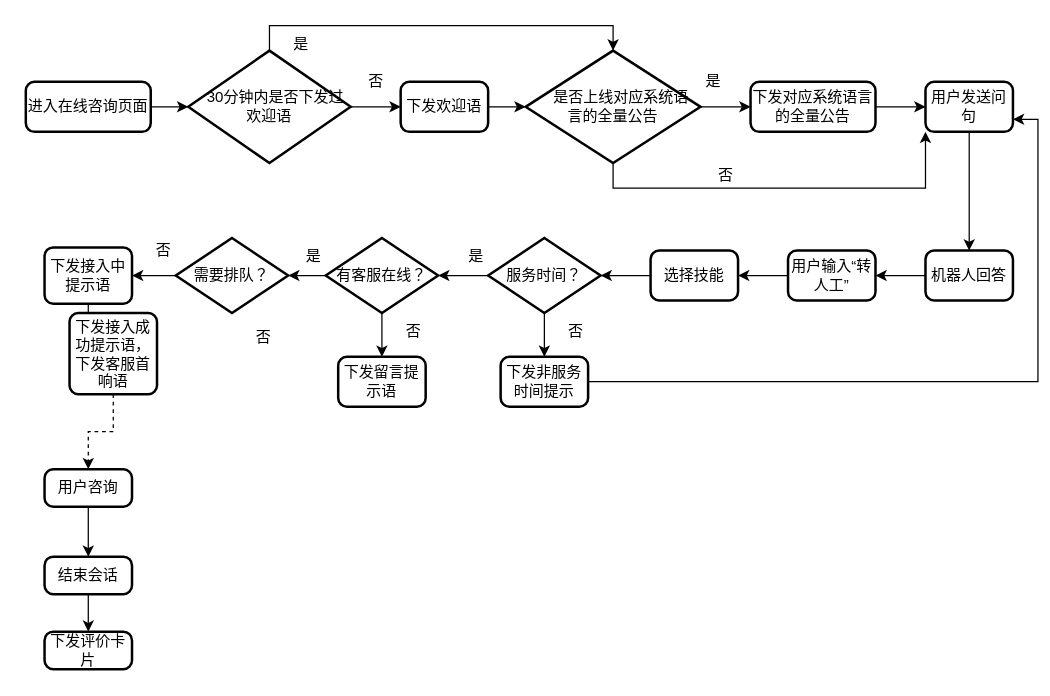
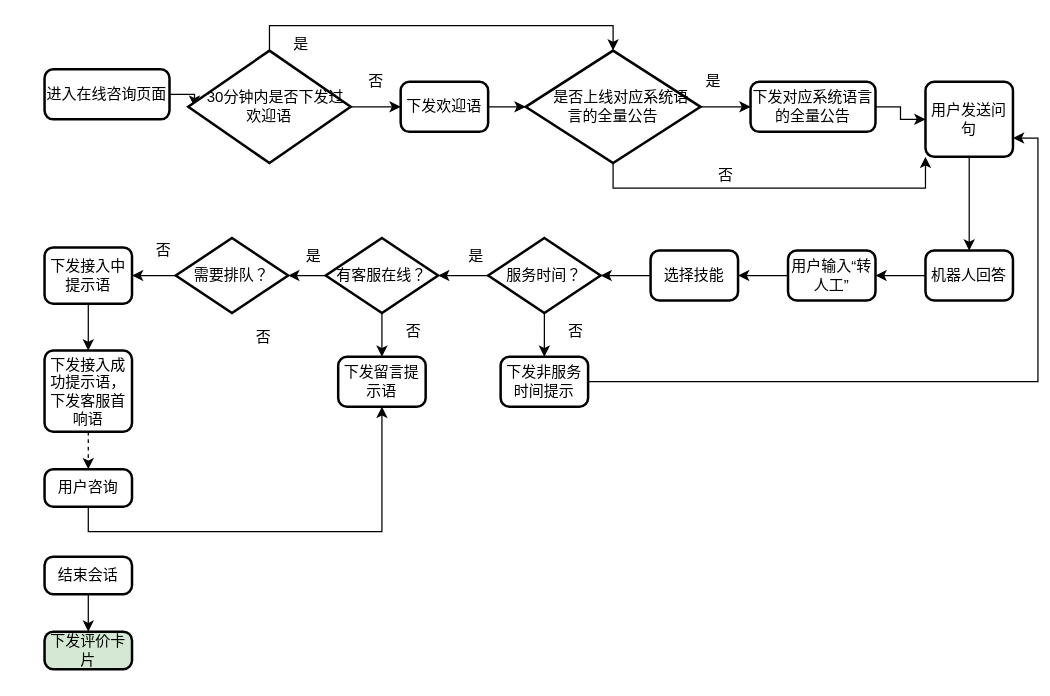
node "进入在线咨询页面": moved (88, 107) -> (107, 94)
node "用户发送问句": size 88x50 -> 88x75
node "下发接入成功提示语，下发客服首响语": moved (113, 354) -> (88, 391)
edge "用户咨询" -> "结束会话": now "用户咨询" -> "下发留言提示语"
node "下发评价卡片": fillcolor #ffffff -> #d5e8d4
